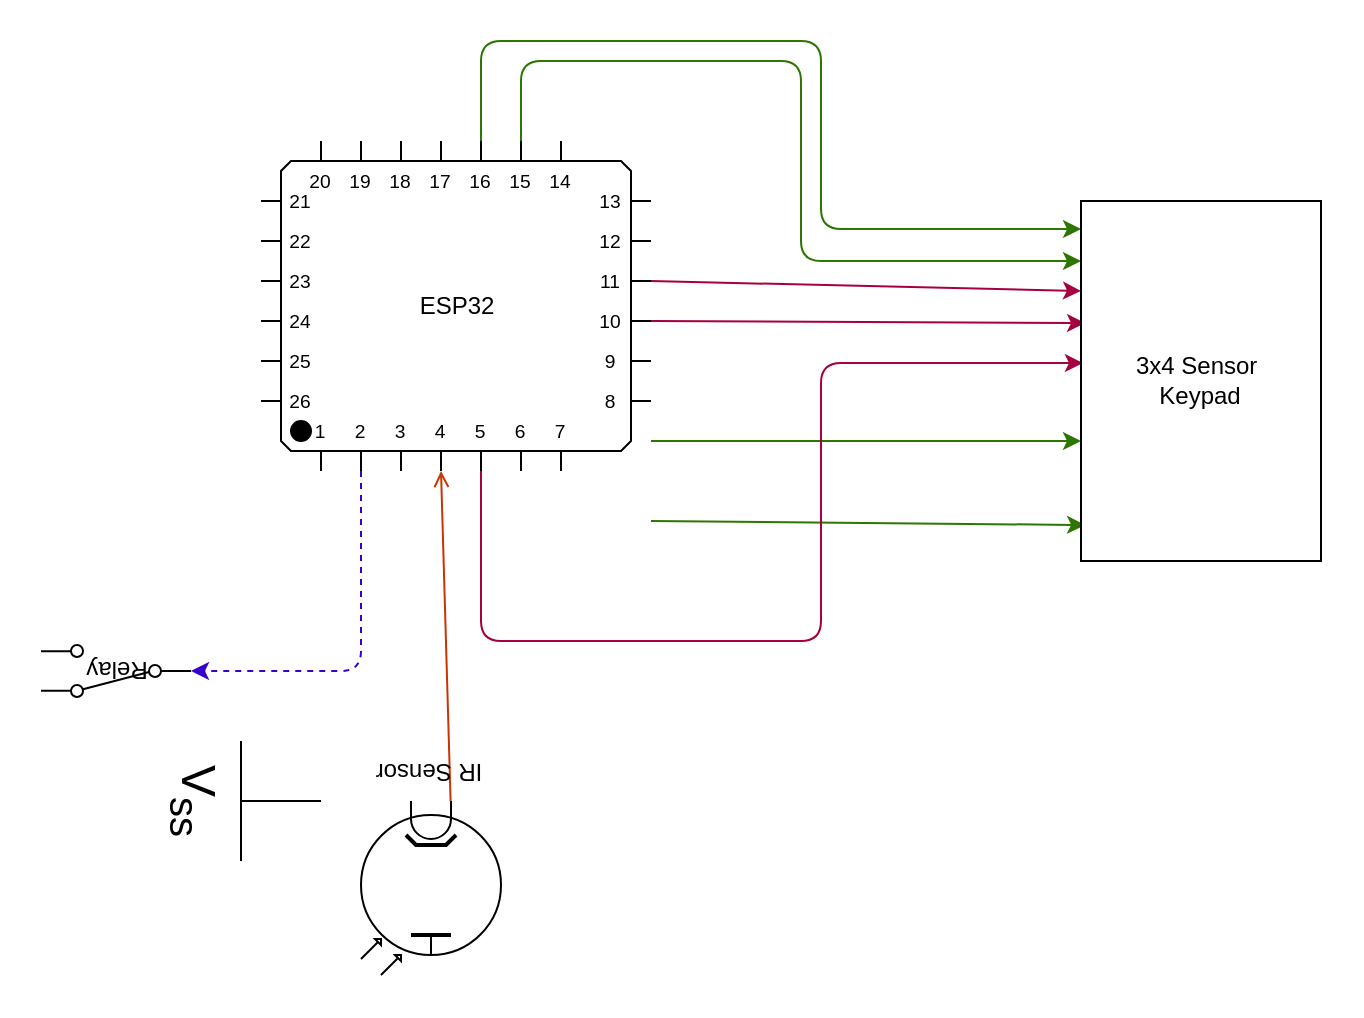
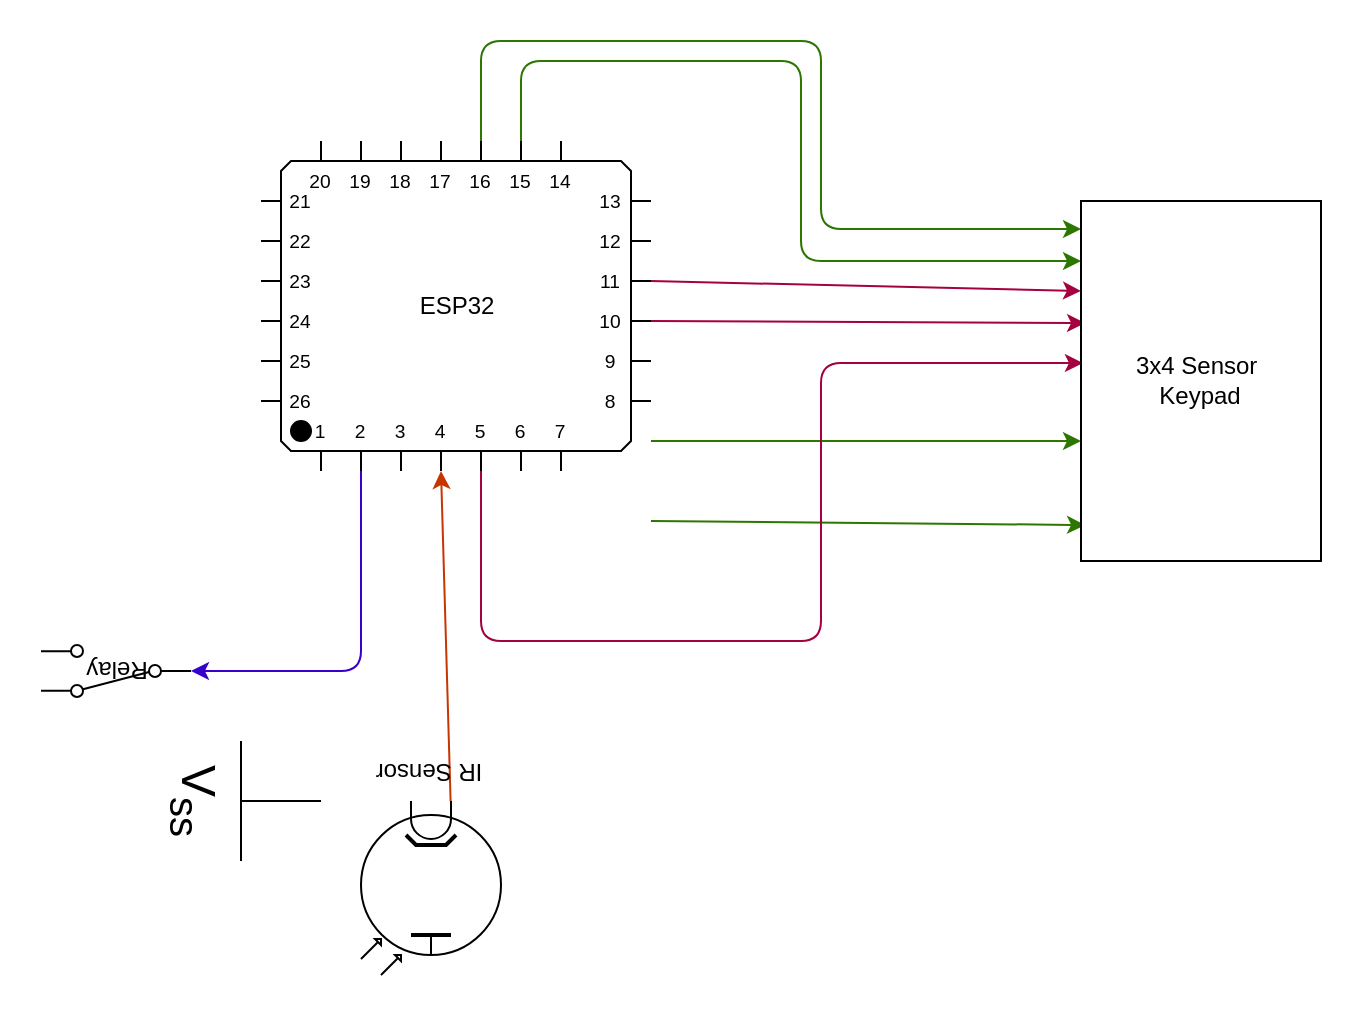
edge "IR Sensor" -> "ESP32": arrowhead open -> classic
edge "ESP32" -> "Relay": style dashed -> solid
